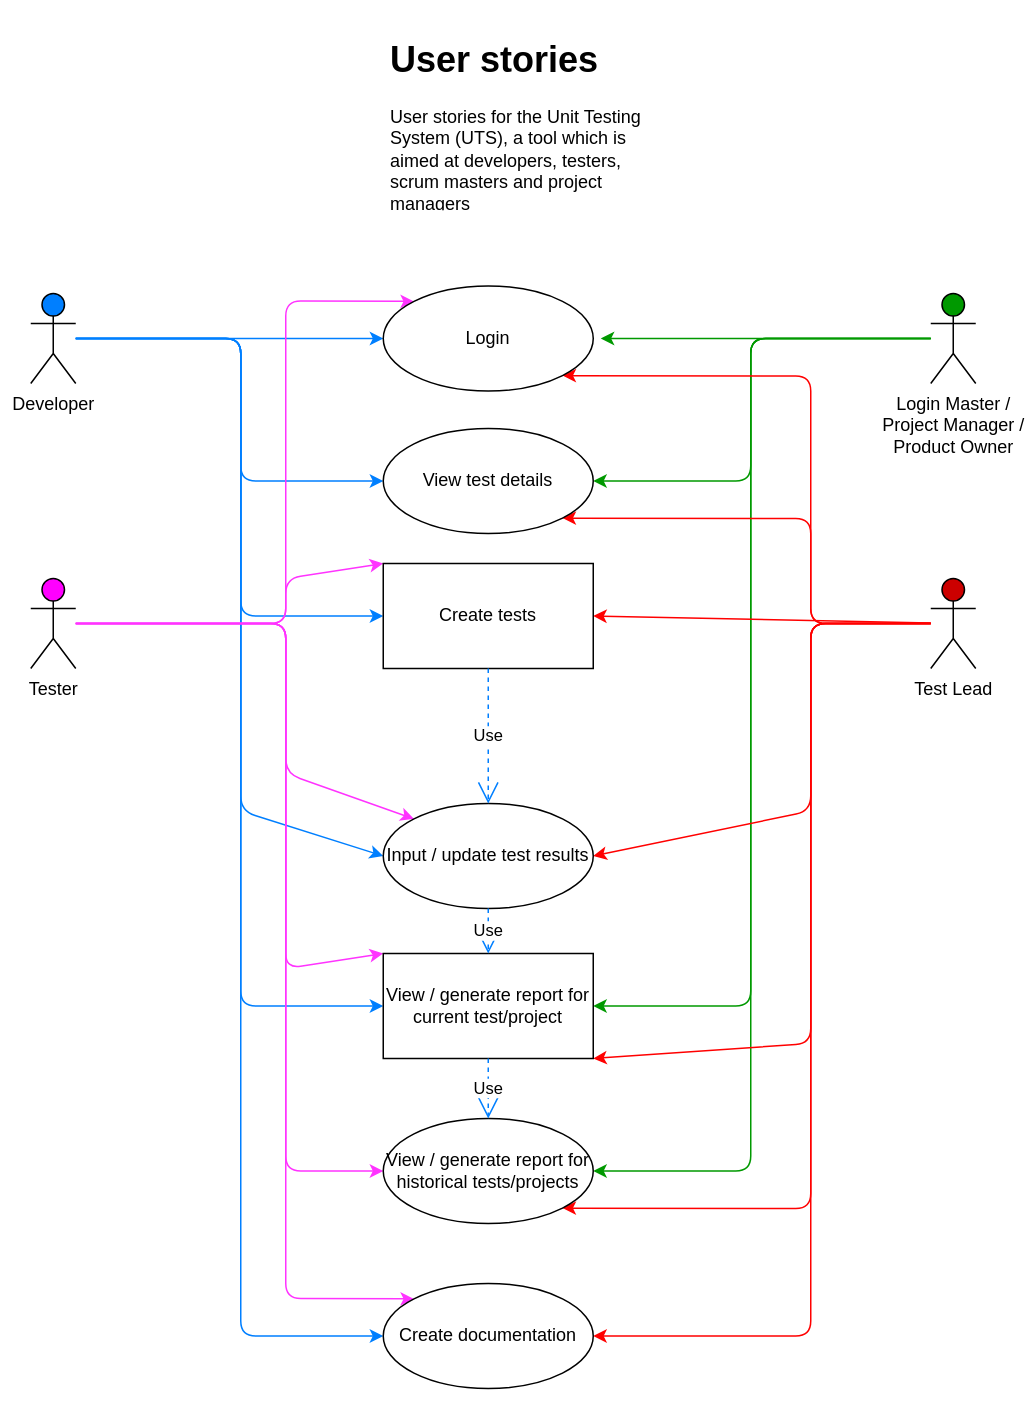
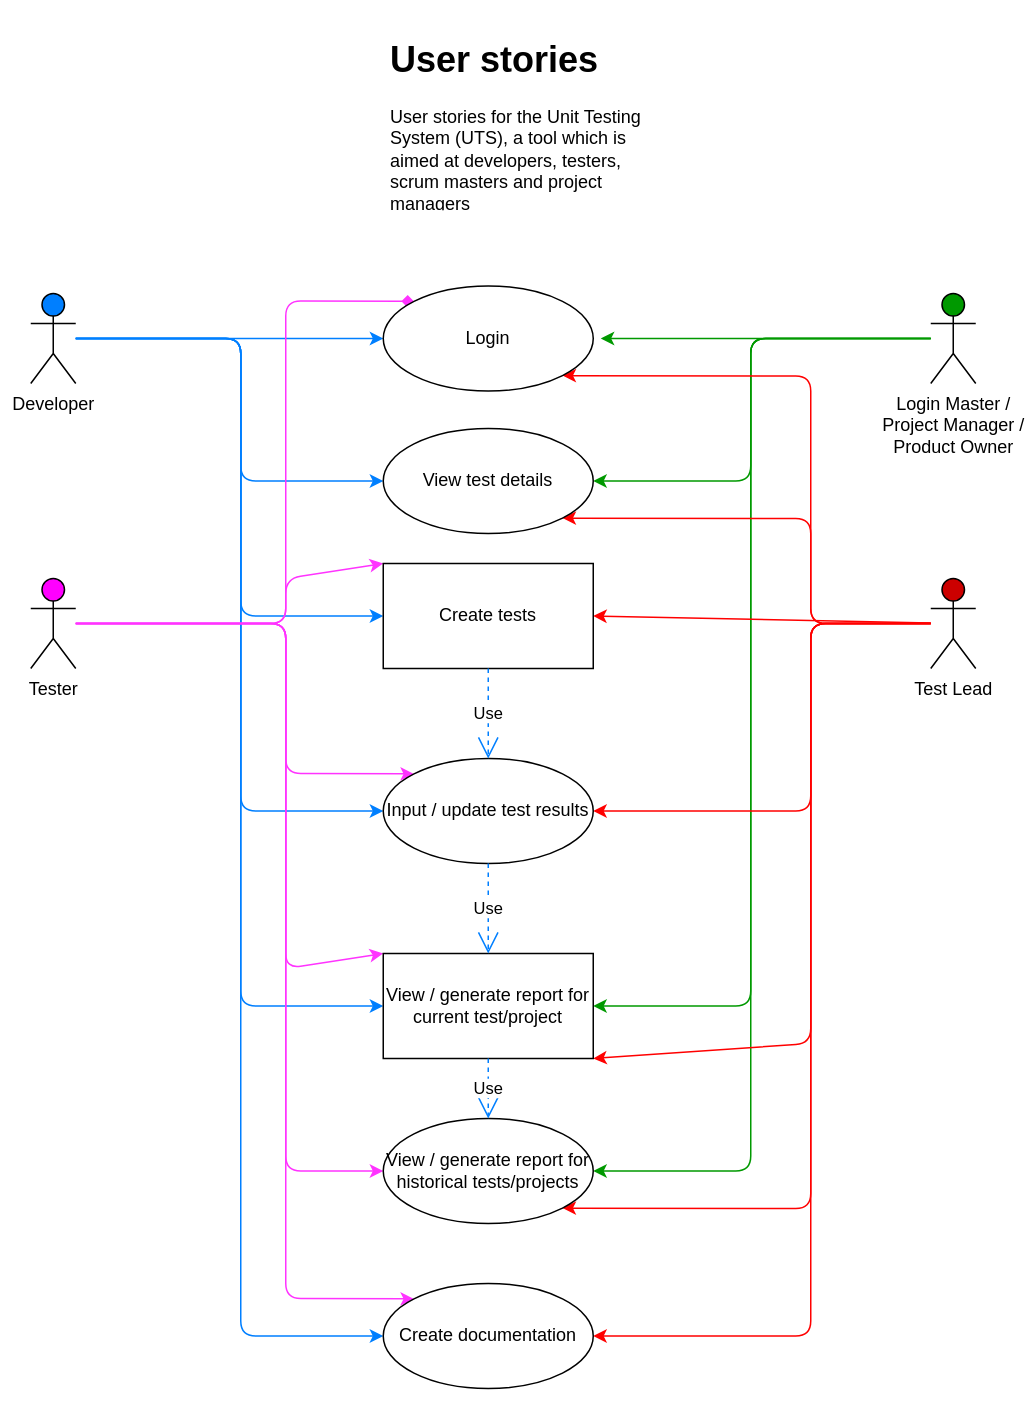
edge "Tester" -> "Login": arrowhead classic -> diamond
node "Input / update test results": moved (488, 856) -> (488, 811)
